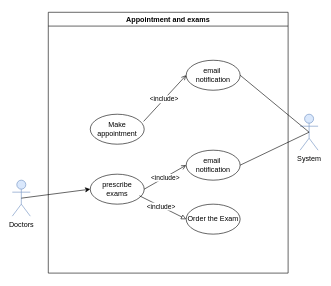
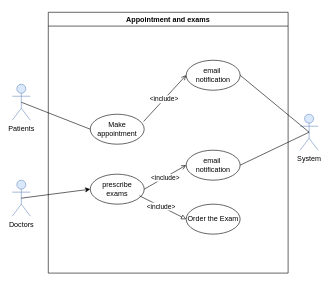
node "Patients": added
edge "Patients" -- "Make appointment": added
